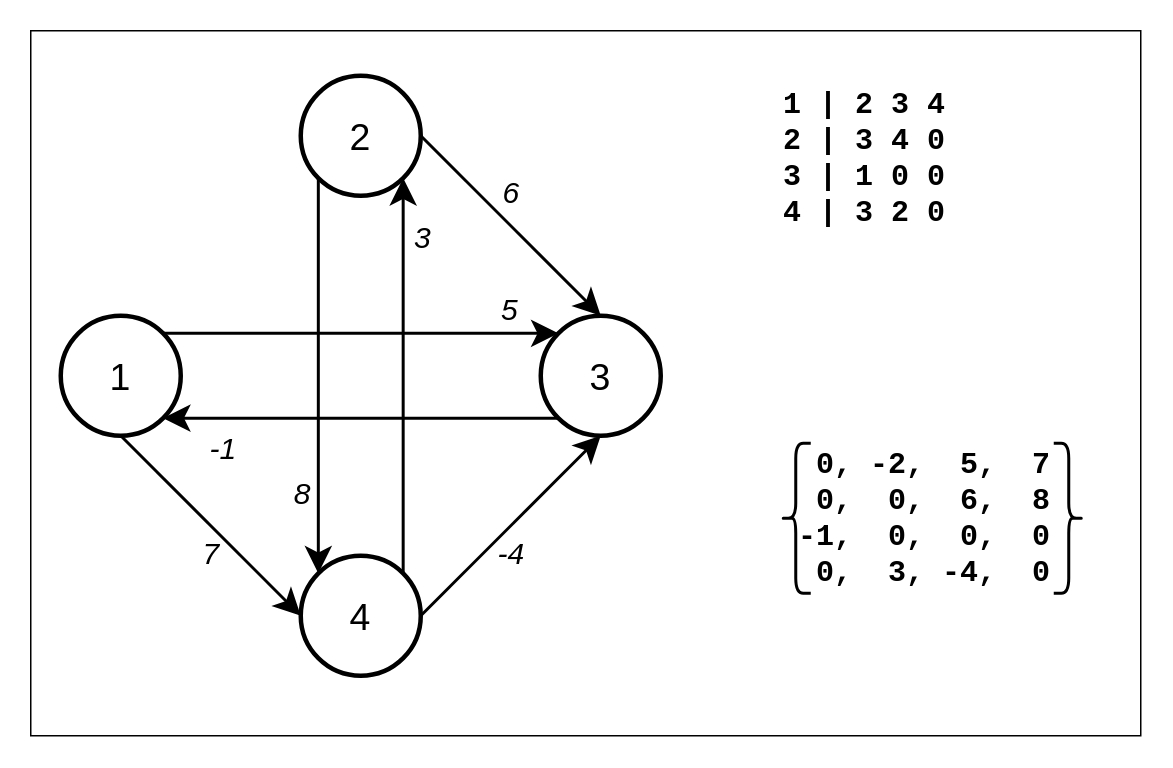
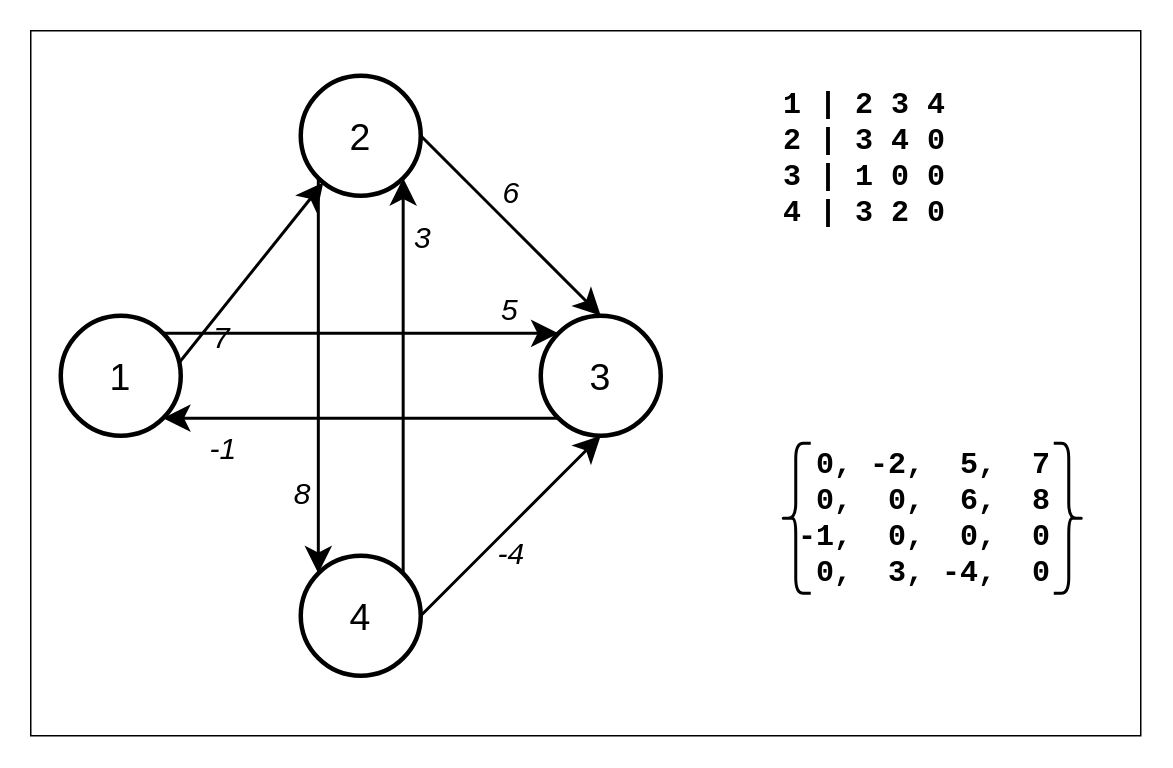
edge "1" -> "4": now "1" -> "2"
